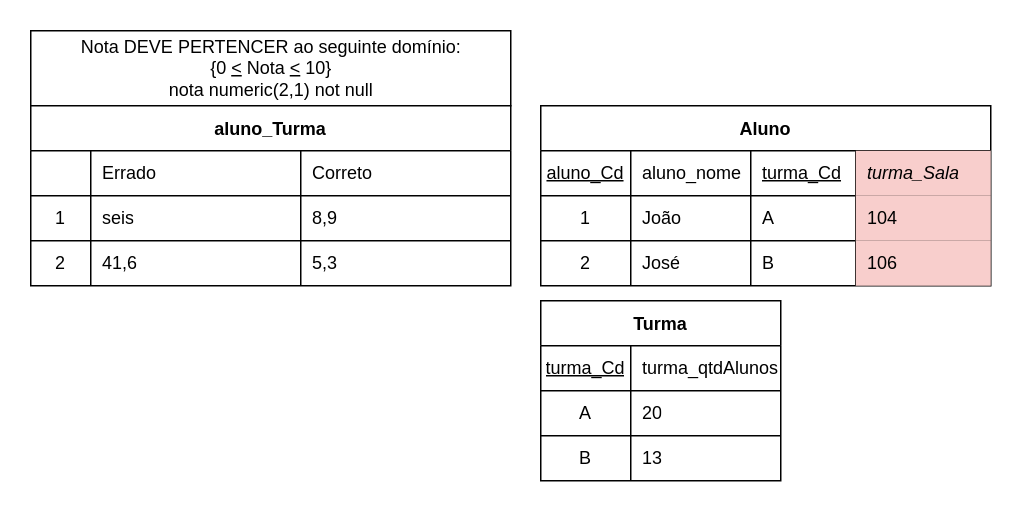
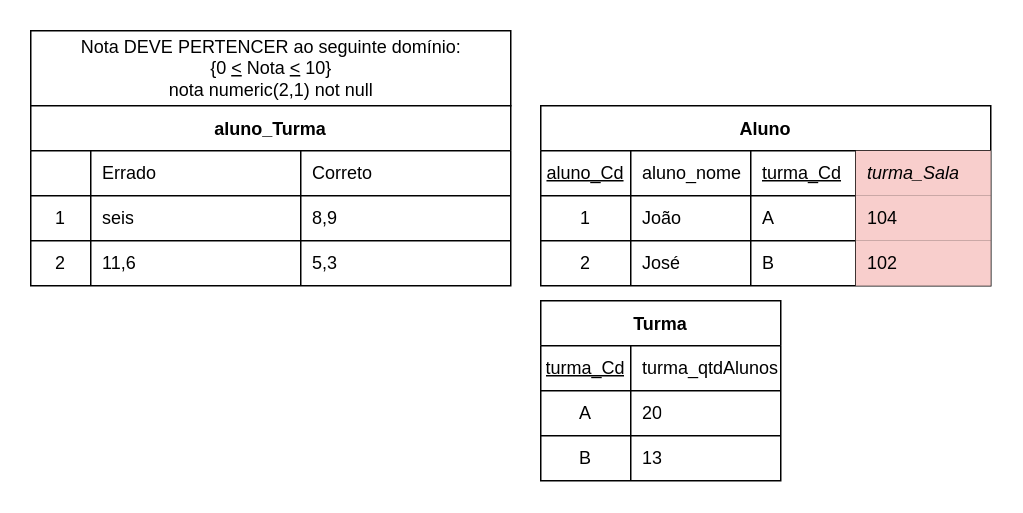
node "41,6": label "41,6" -> "11,6"
node "106": label "106" -> "102"
